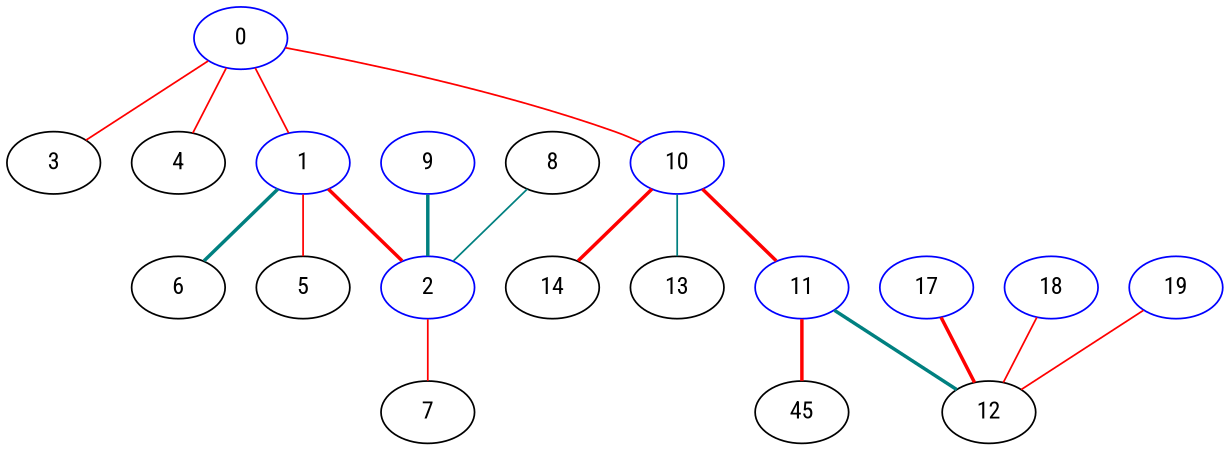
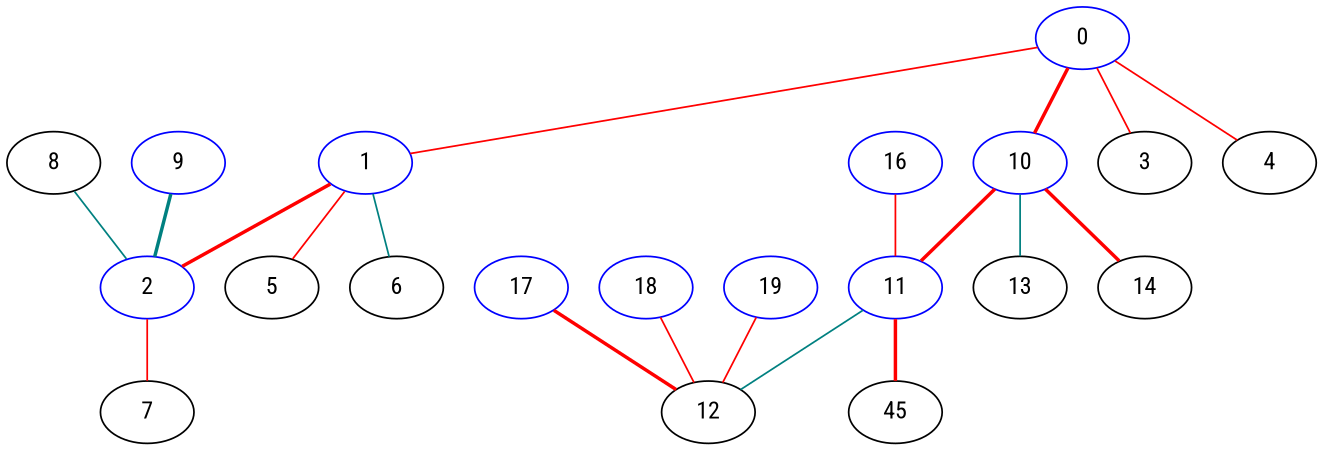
edge "0" -- "10": style solid -> bold
node "16": added
edge "1" -- "6": style bold -> solid
edge "11" -- "12": style bold -> solid
